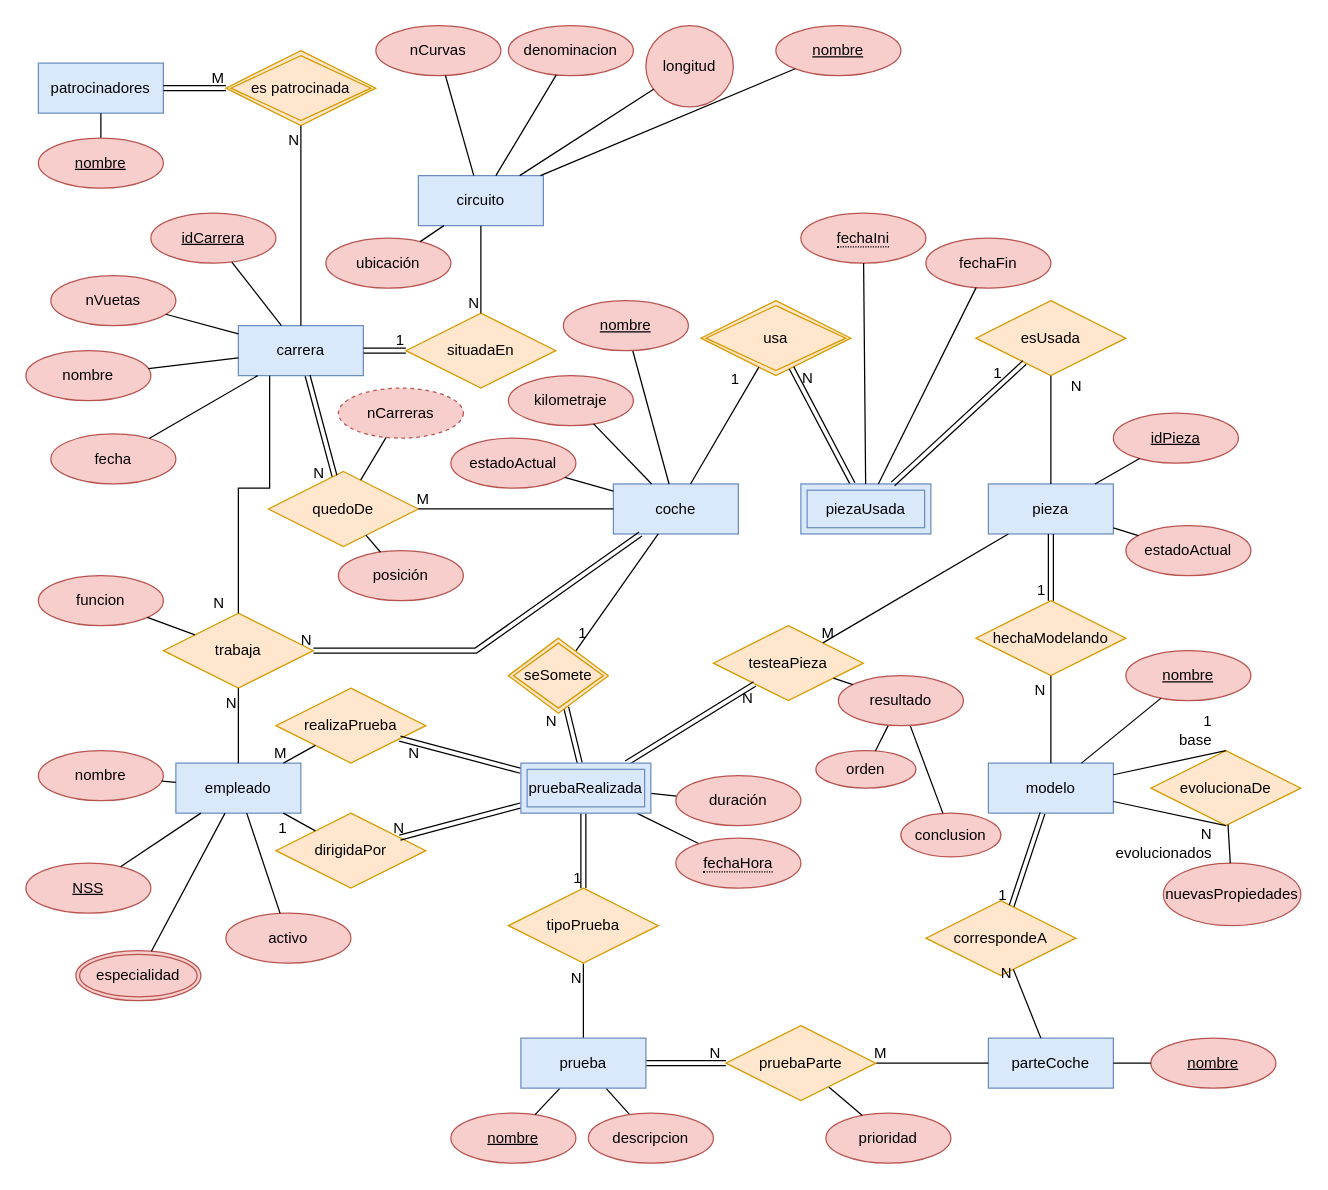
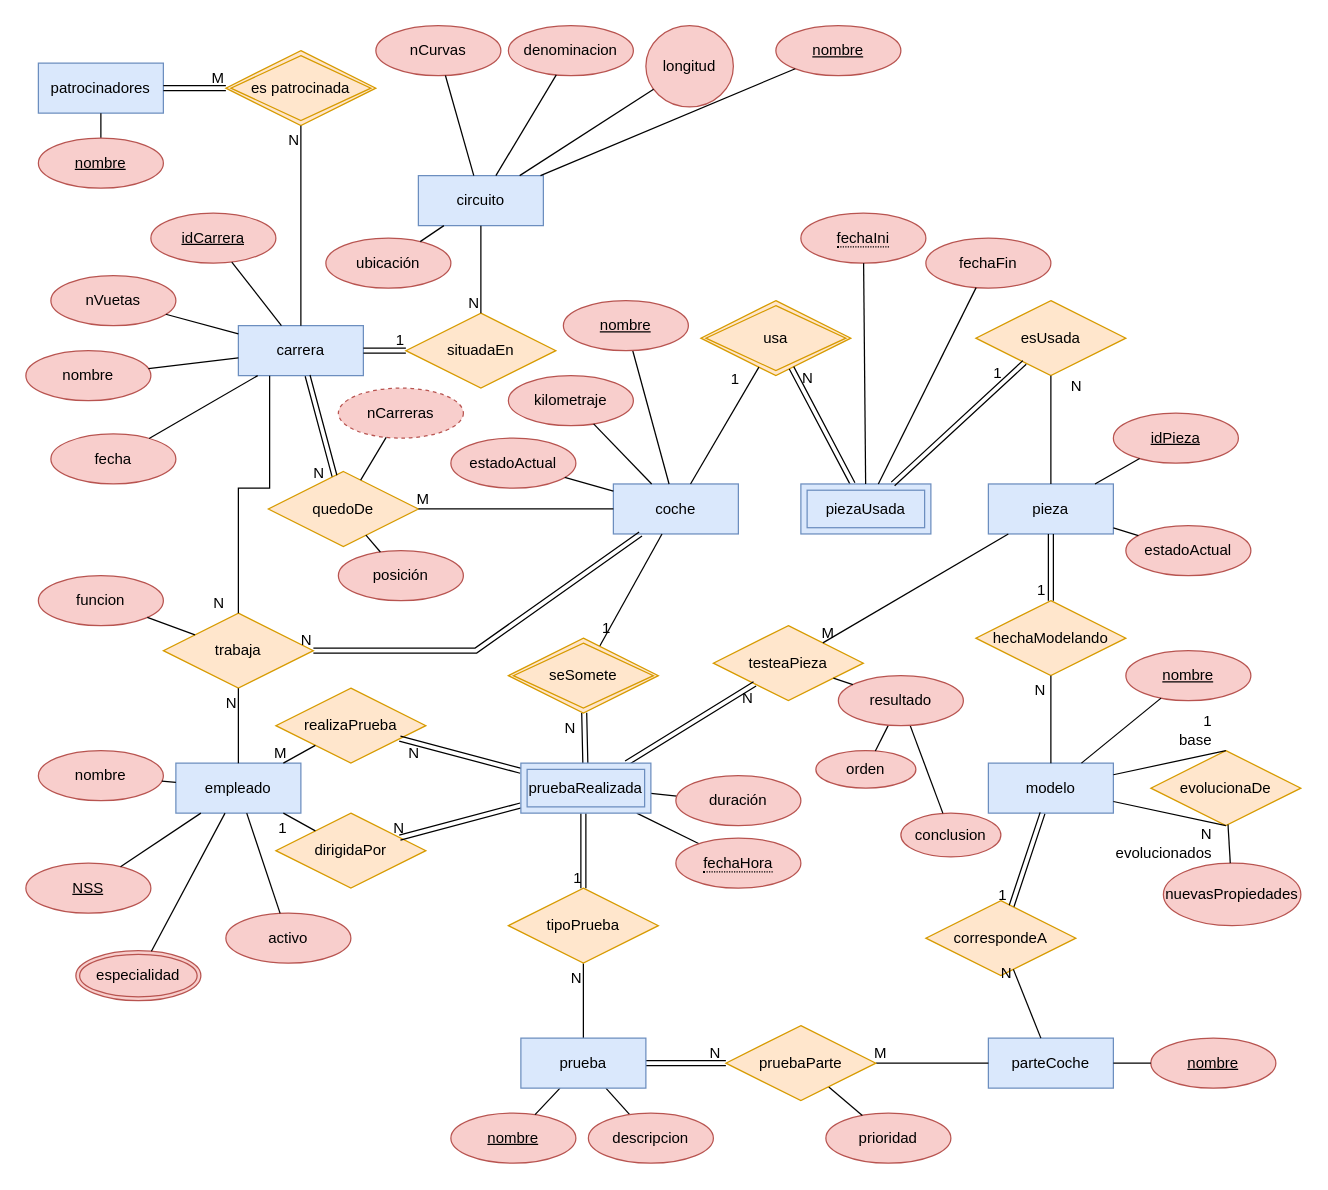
node "seSomete": size 100x75 -> 150x75
